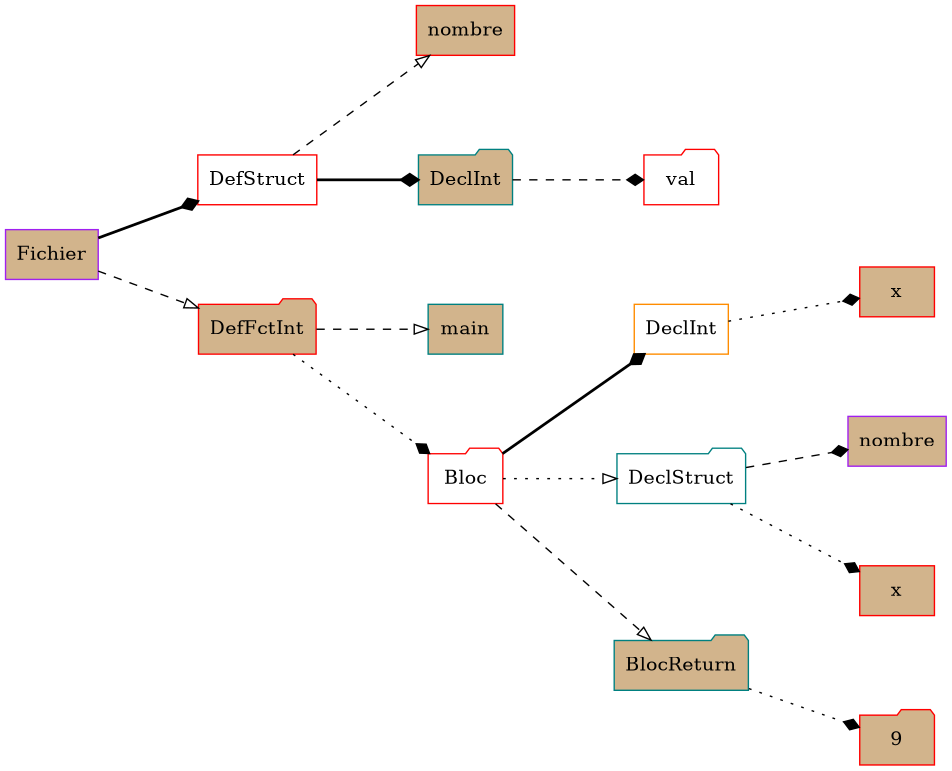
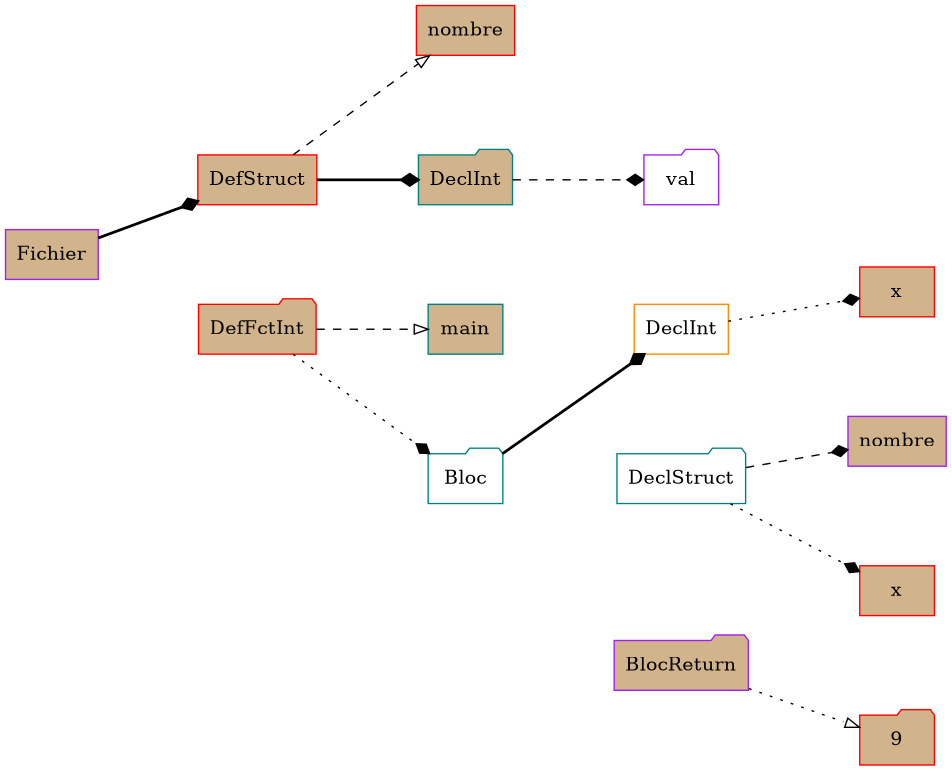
node "DefStruct": fillcolor white -> tan
node "val": color red -> purple
edge "Fichier" -> "DefFctInt": removed
node "Bloc": color red -> teal
edge "Bloc" -> "DeclStruct": removed
edge "Bloc" -> "BlocReturn": removed
node "BlocReturn": color teal -> purple
edge "BlocReturn" -> "9": arrowhead diamond -> onormal
